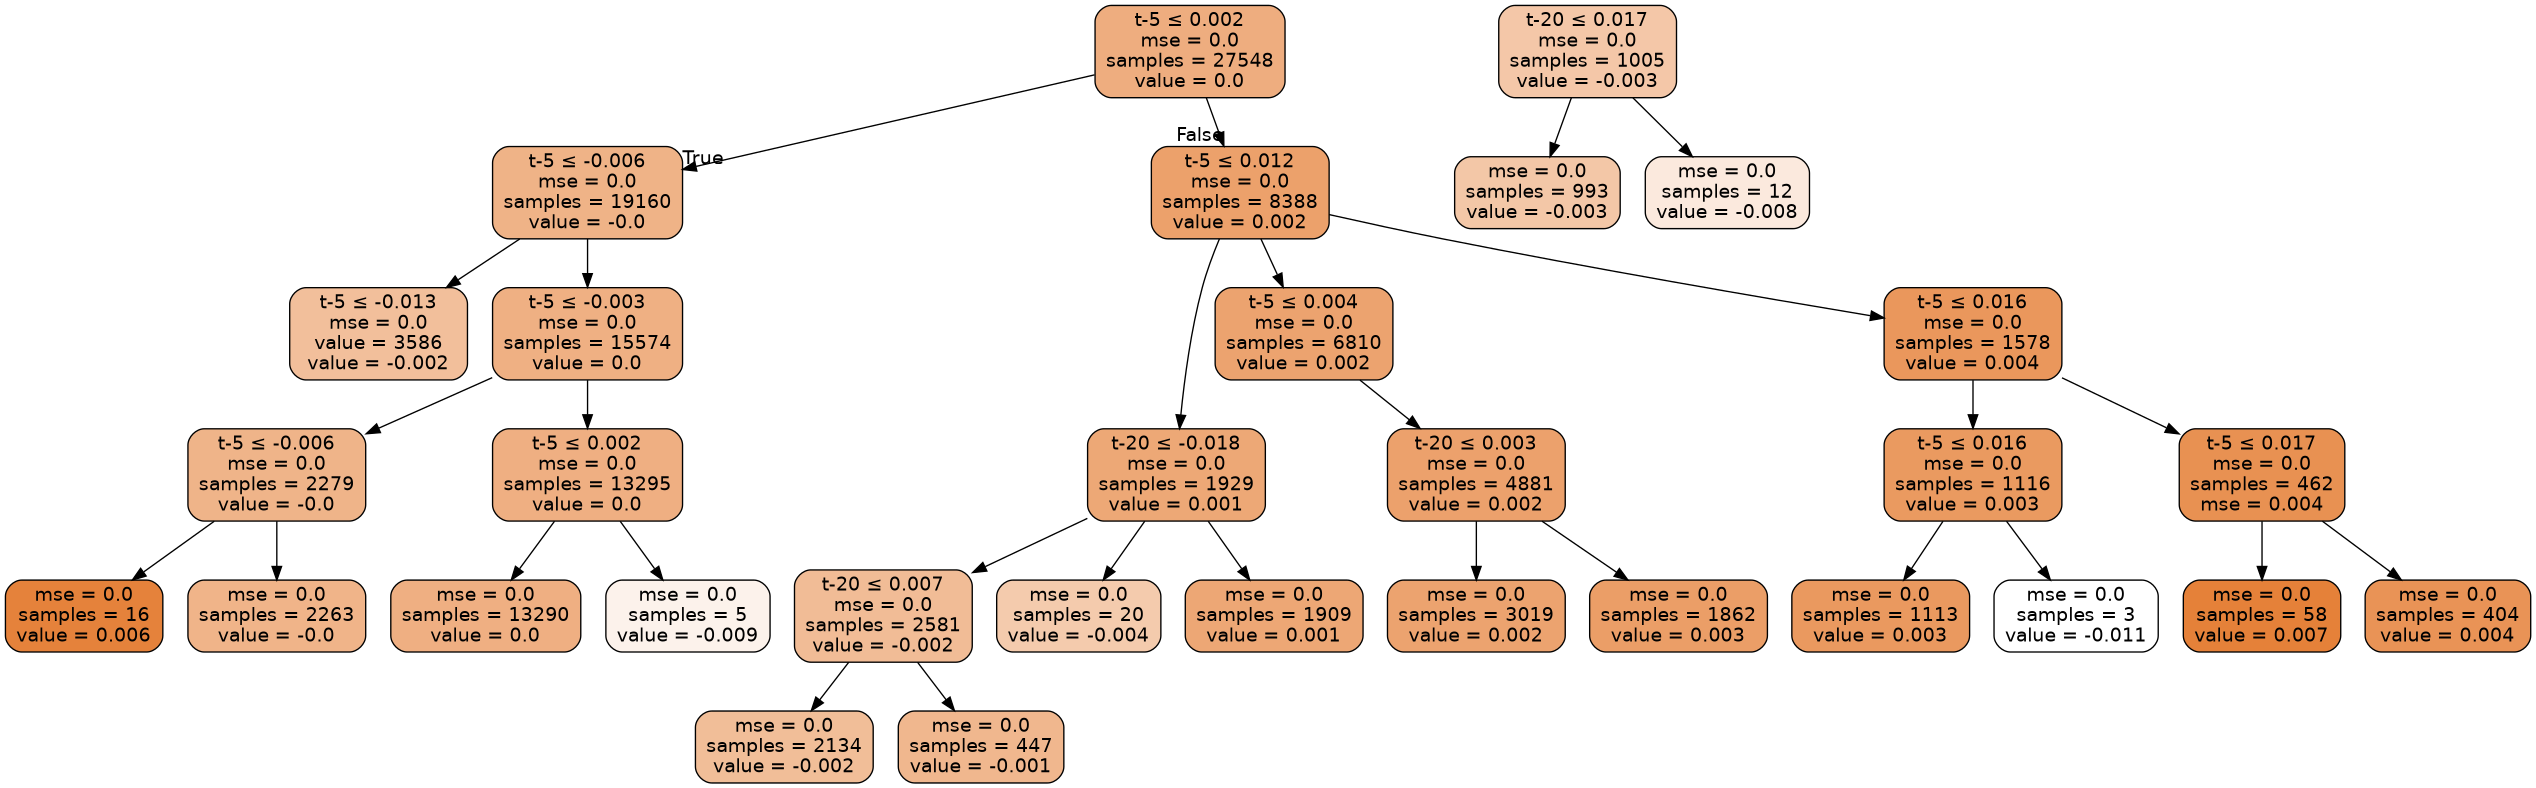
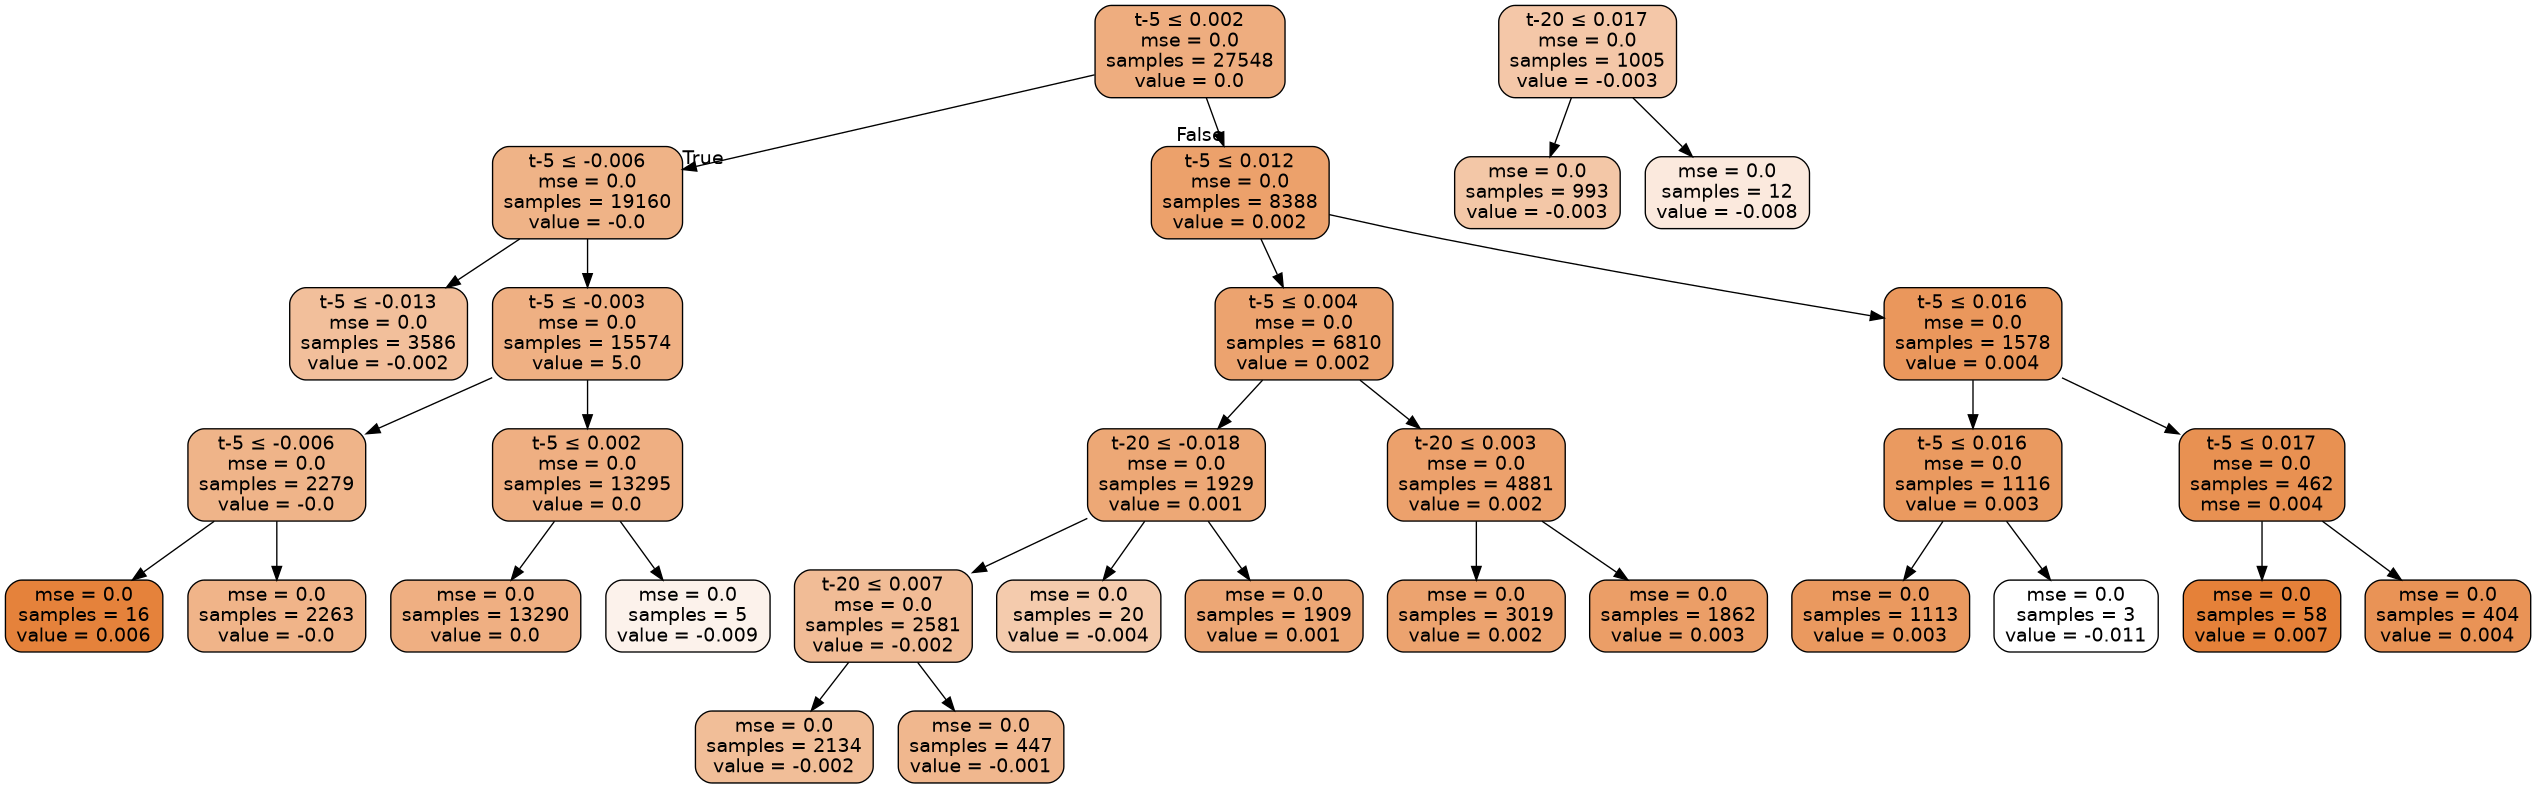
edge "t-5 ≤ 0.012" -> "t-20 ≤ -0.018": now "t-5 ≤ 0.004" -> "t-20 ≤ -0.018"
node "t-5 ≤ -0.013": text "value = 3586" -> "samples = 3586"
node "t-5 ≤ -0.003": text "value = 0.0" -> "value = 5.0"
